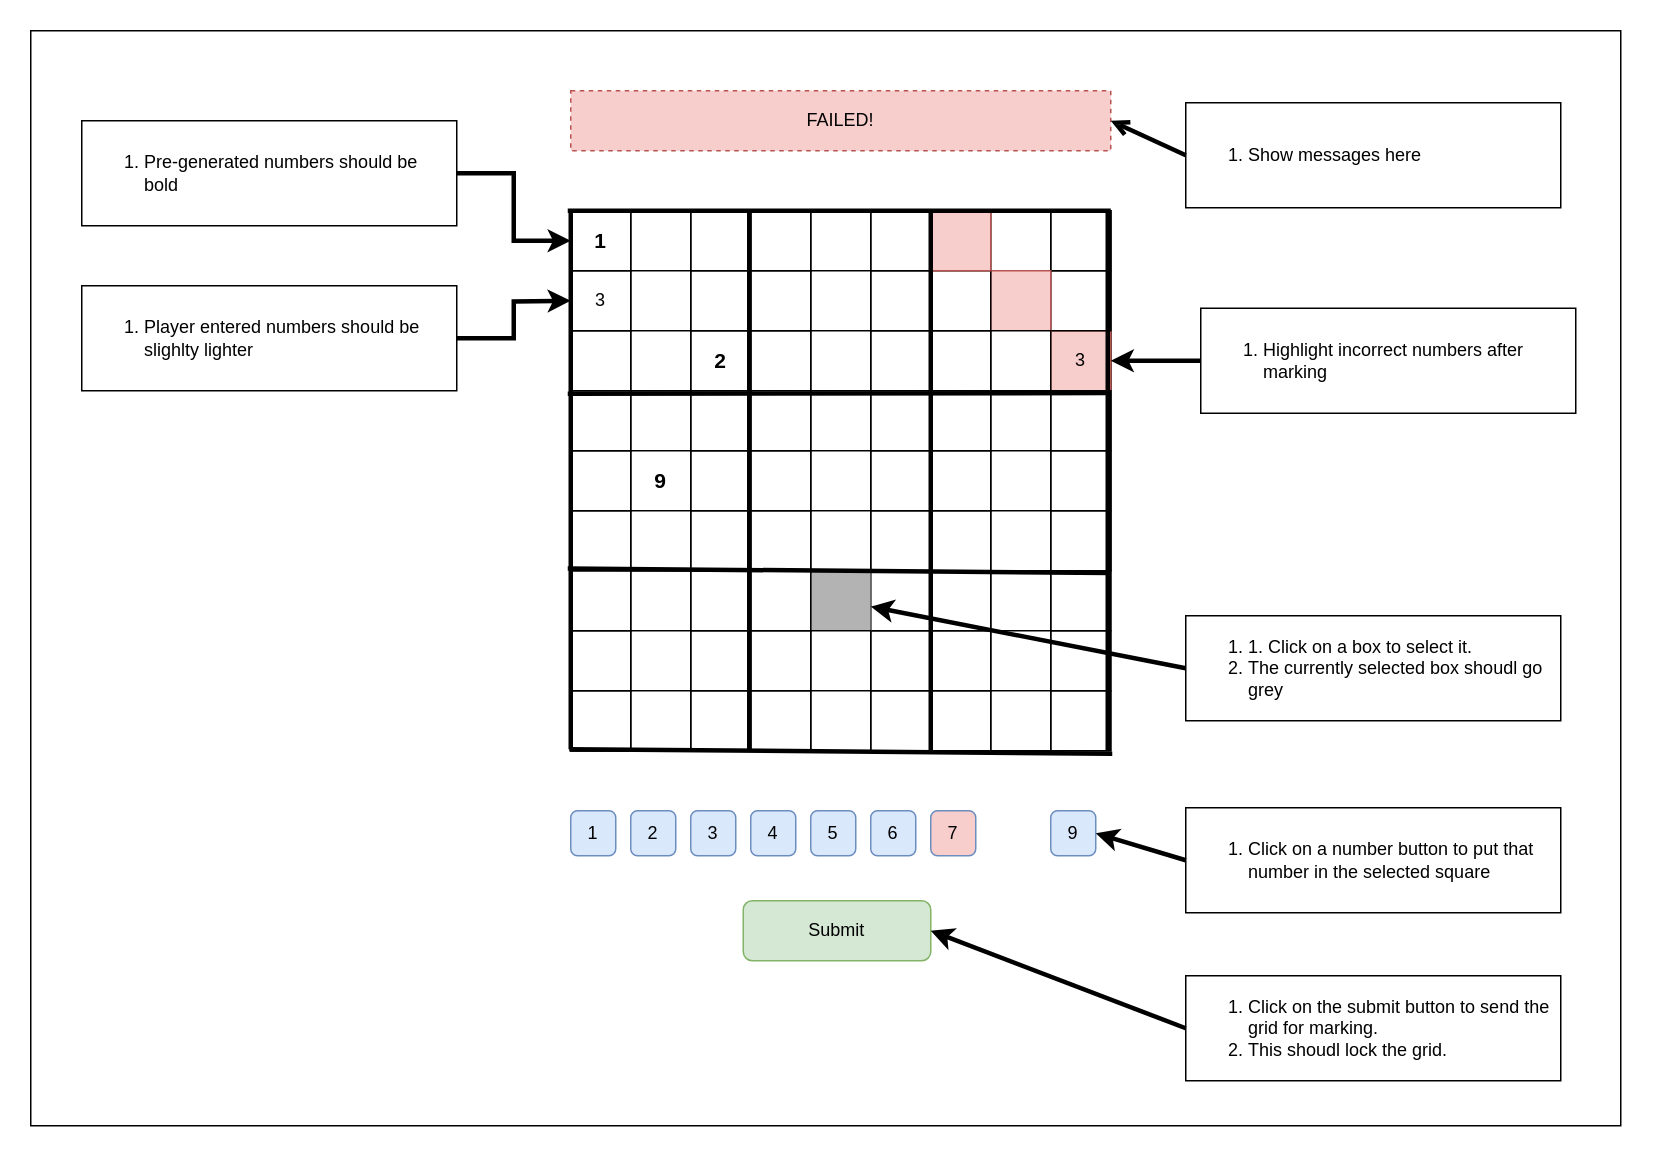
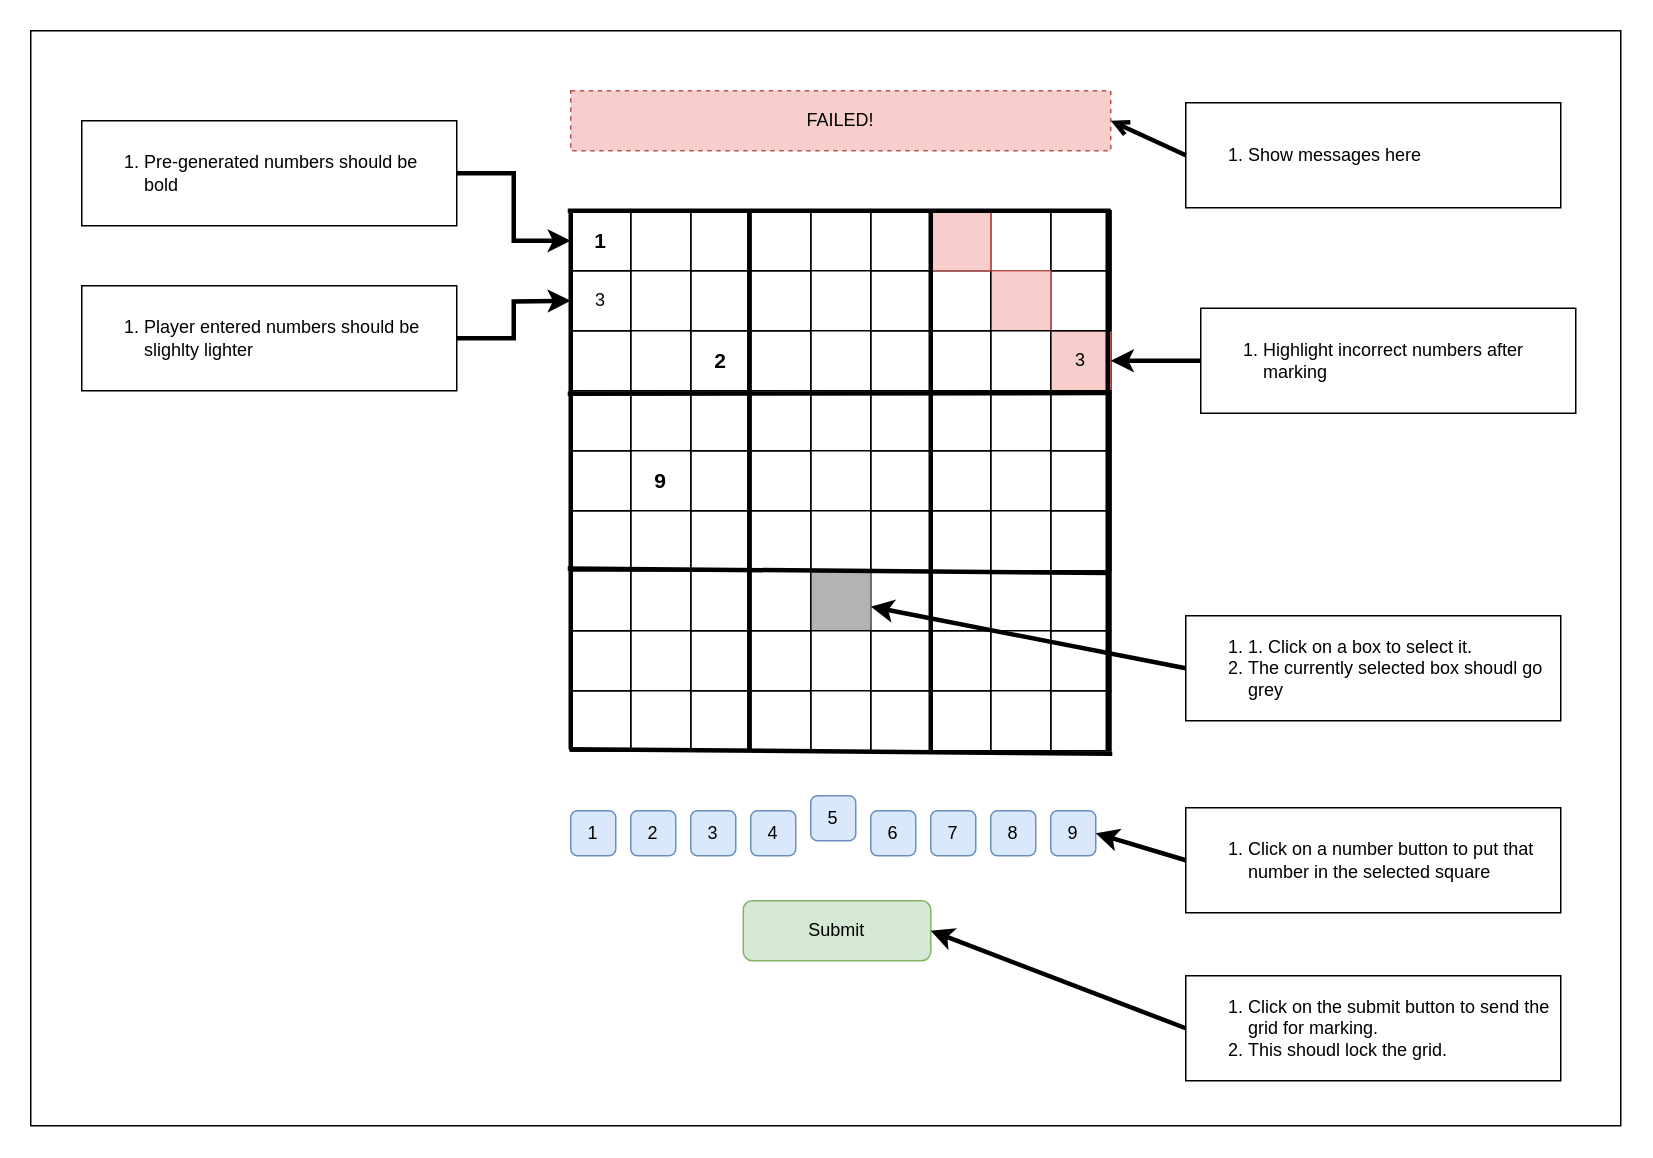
node "5": moved (833, 833) -> (833, 818)
node "7": fillcolor #f8cecc -> #dae8fc
node "8": added
